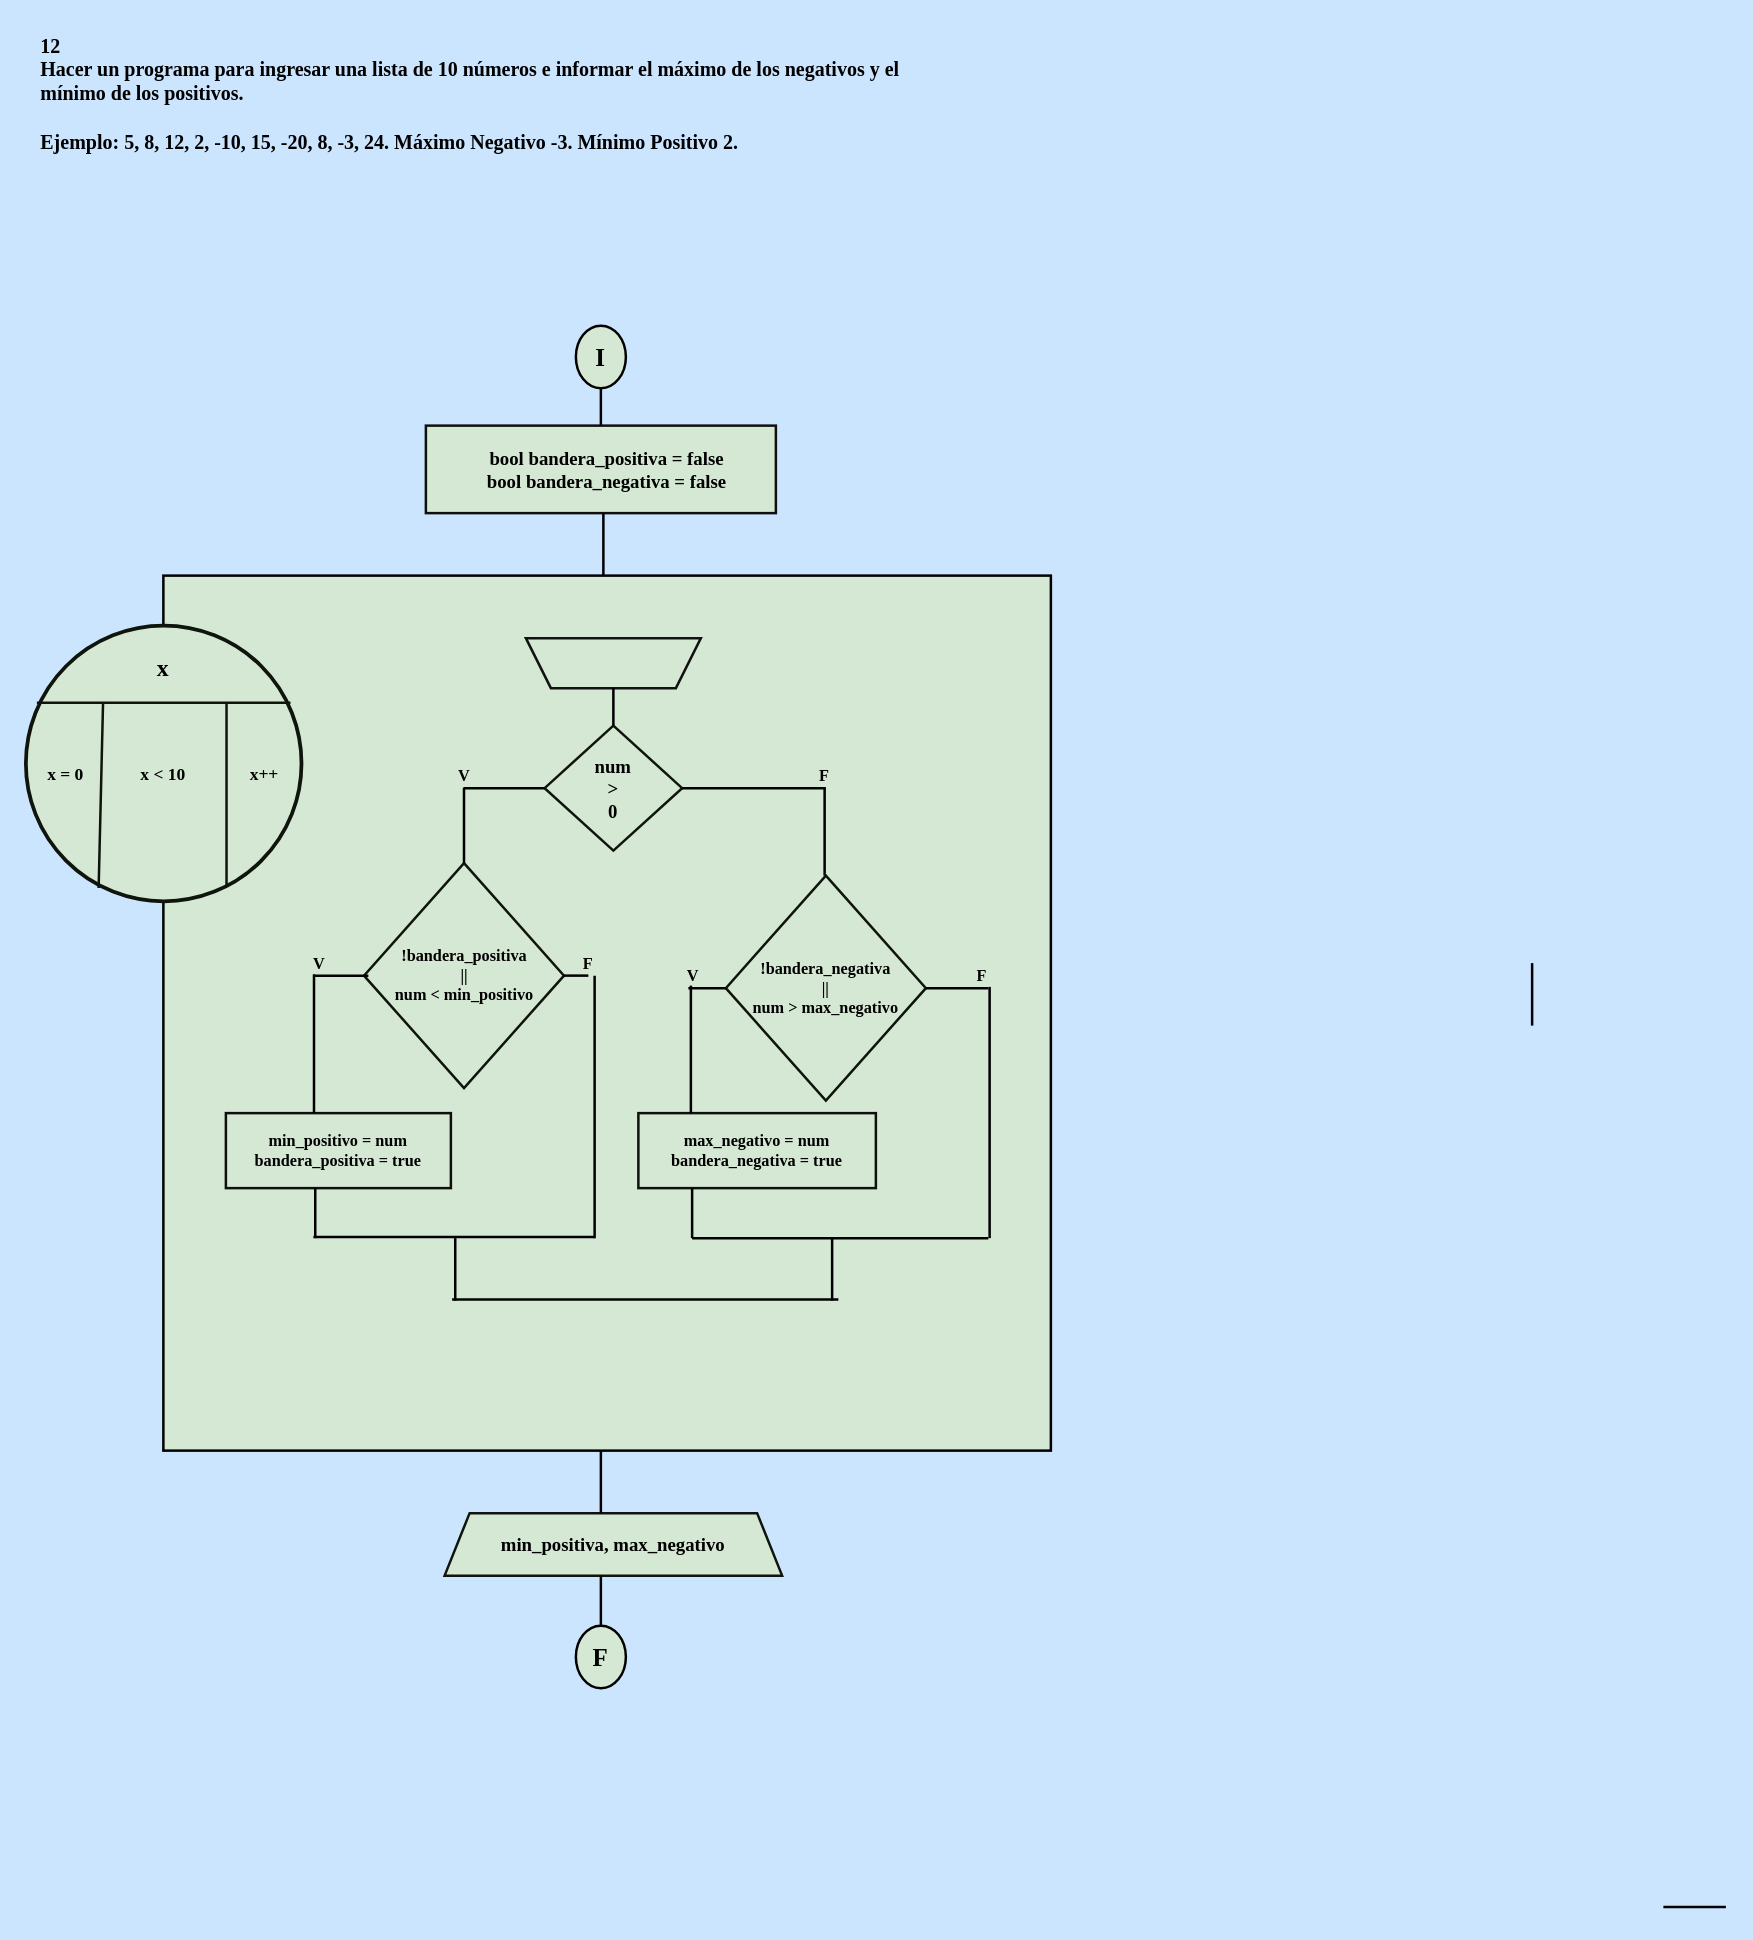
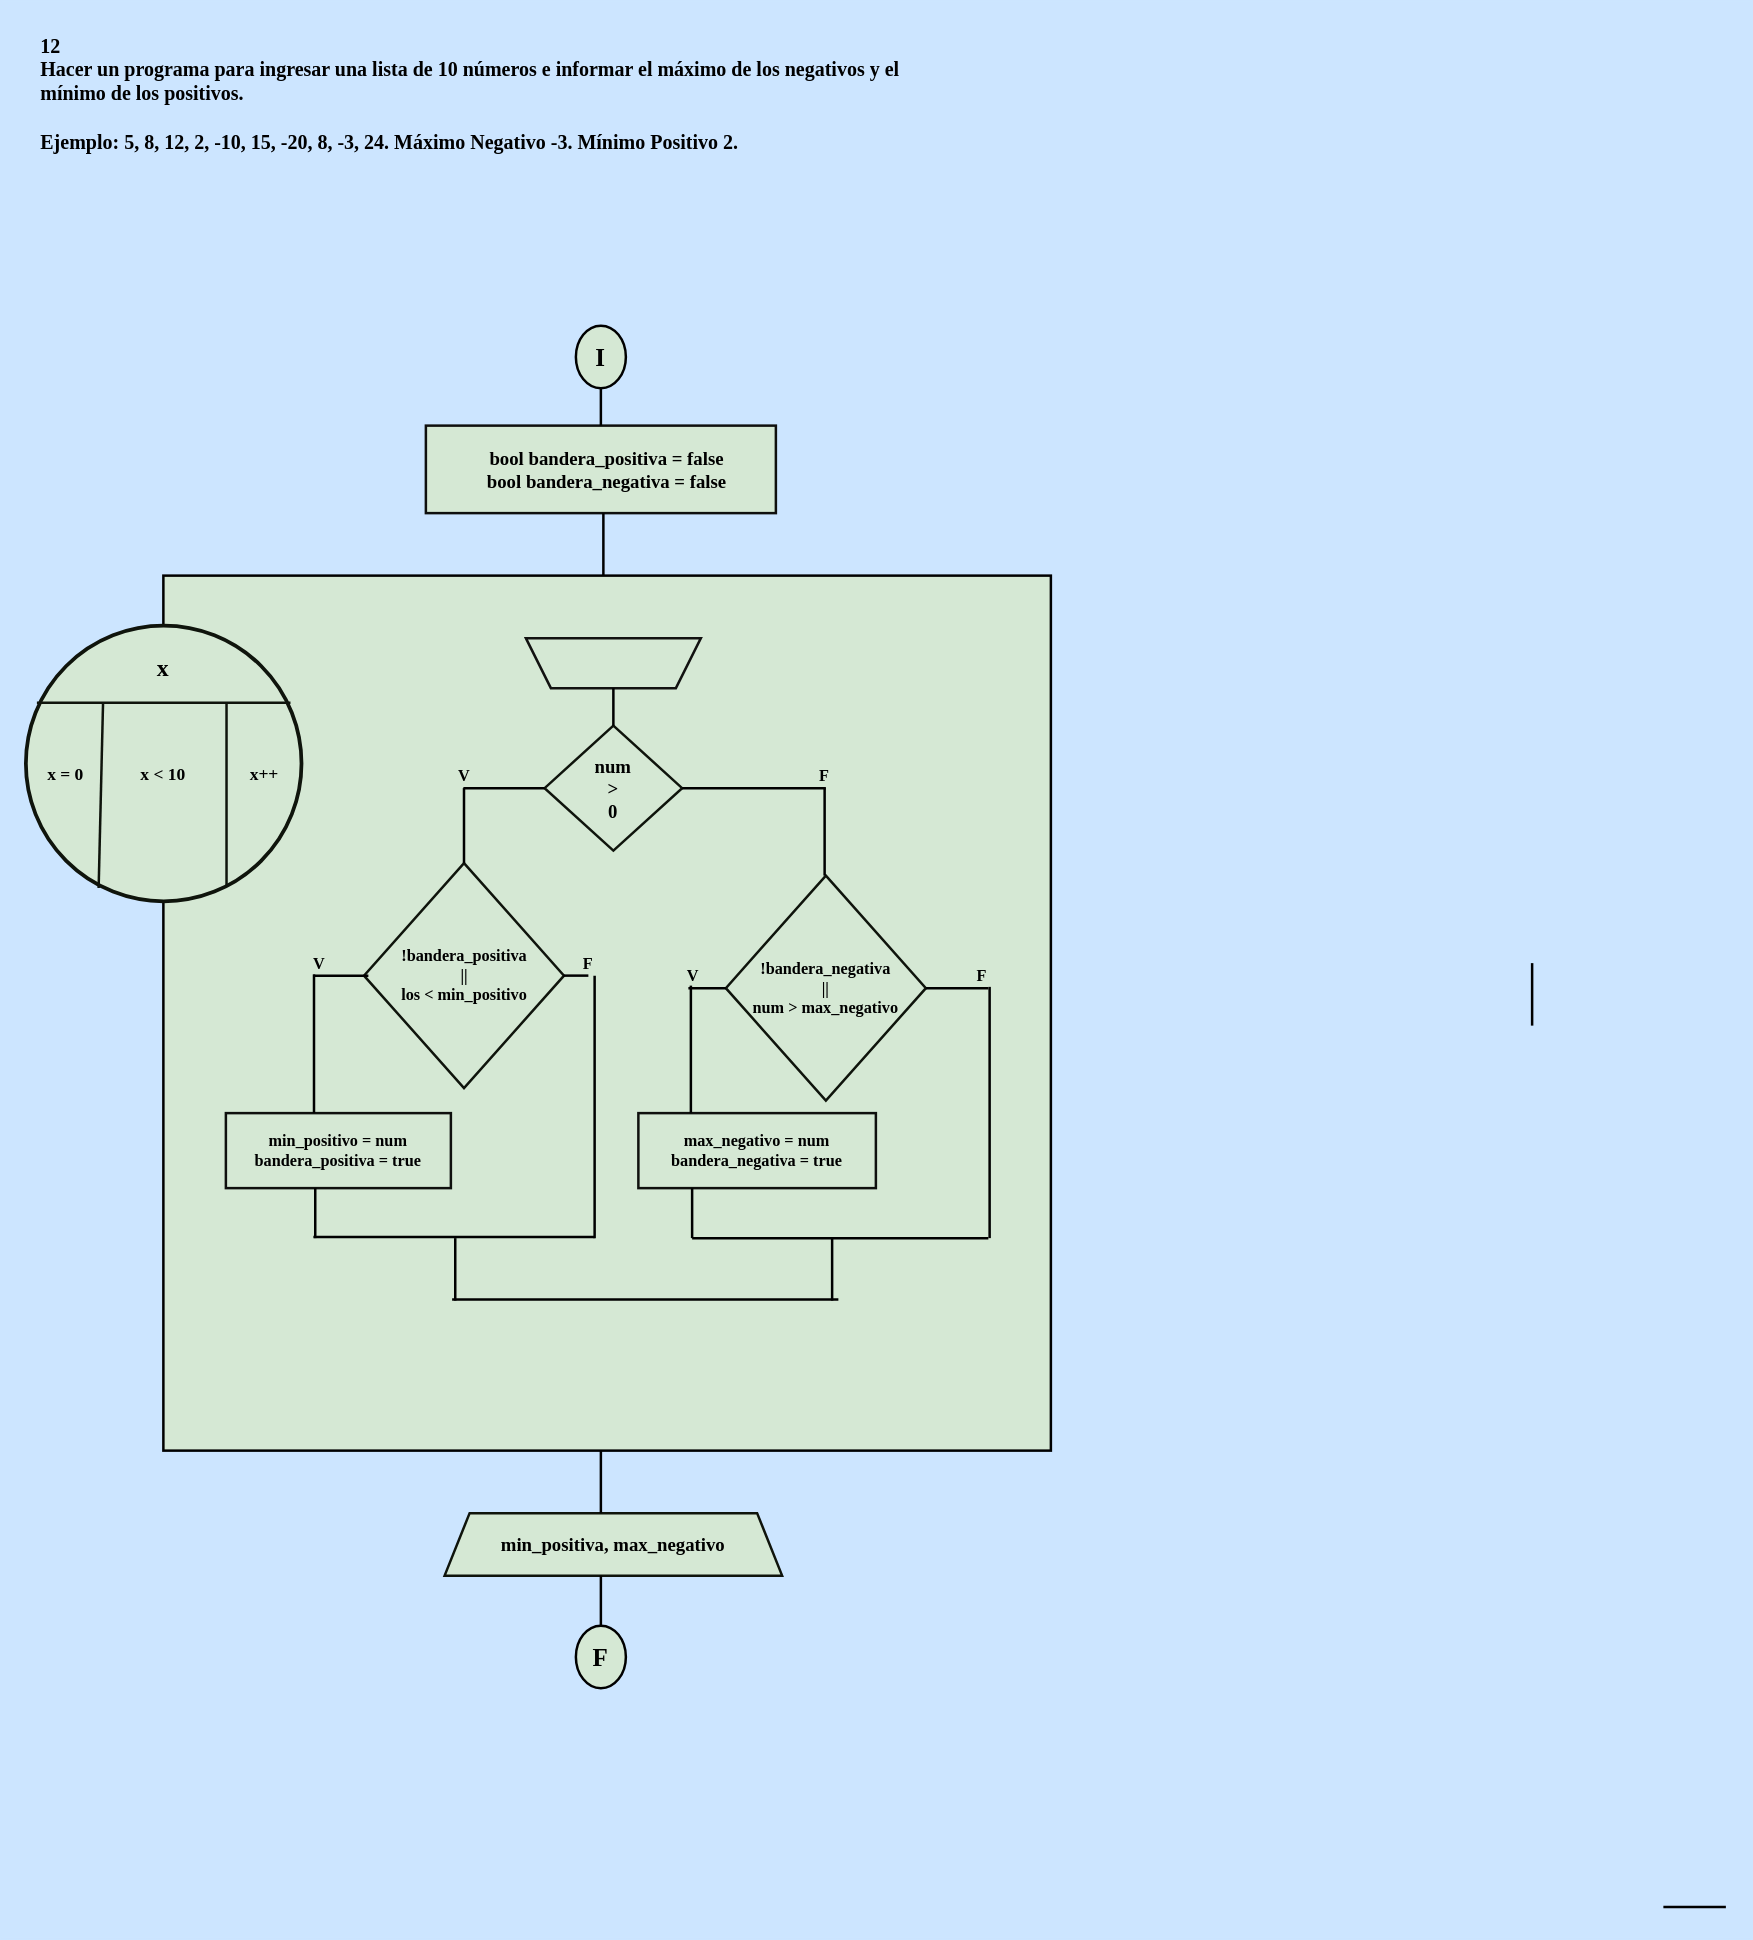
node "!bandera_positiva || num < min_positivo": label "!bandera_positiva || num < min_positivo" -> "!bandera_positiva || los < min_positivo"
